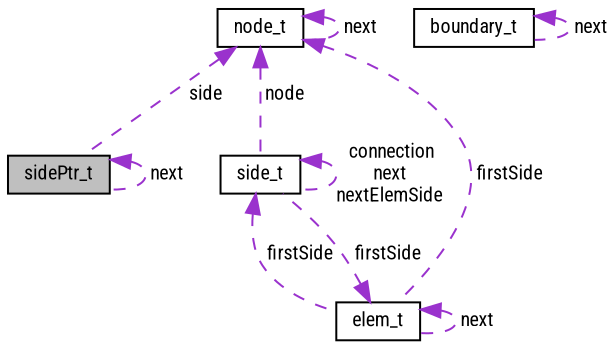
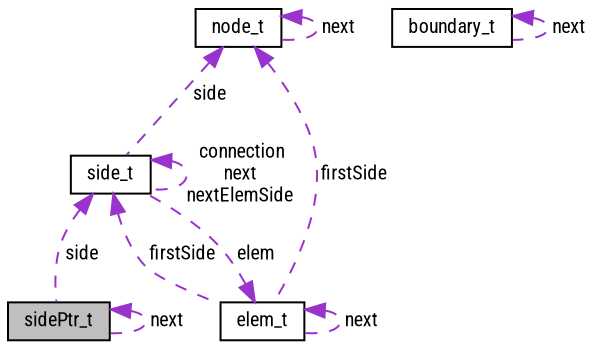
edge "side_t" -> "node_t": label " node" -> " side"
edge "sidePtr_t" -> "node_t": now "sidePtr_t" -> "side_t"
edge "side_t" -> "elem_t": label " firstSide" -> " elem"
